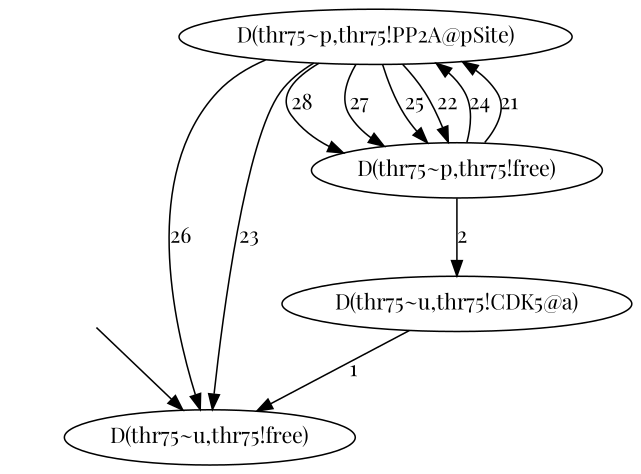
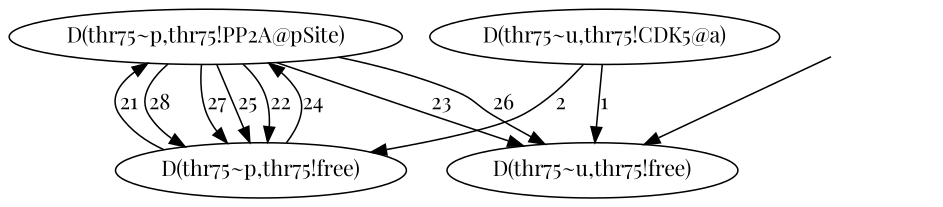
edge "D(thr75~p,thr75!free)" -> "D(thr75~u,thr75!CDK5@a)": reversed
